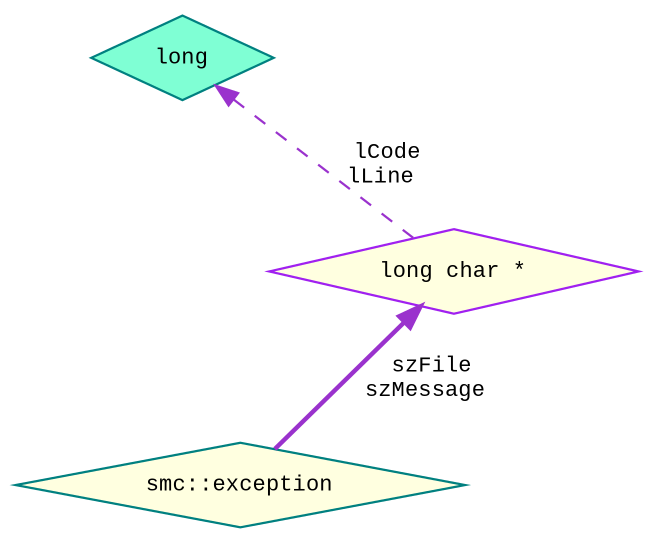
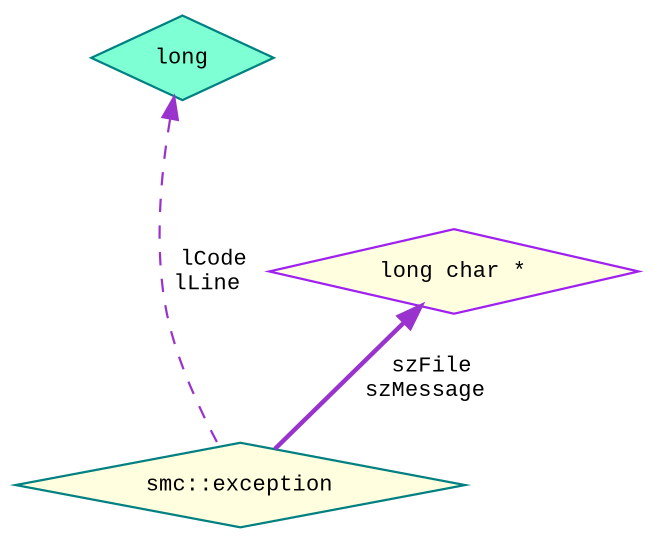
edge "long char *" -> "long": now "smc::exception" -> "long"
